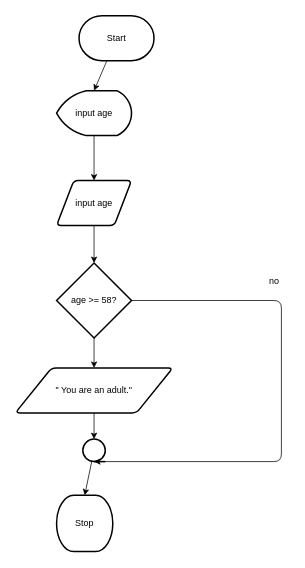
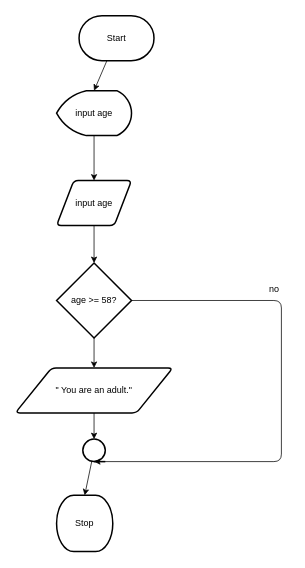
node "no": moved (274, 282) -> (274, 289)
